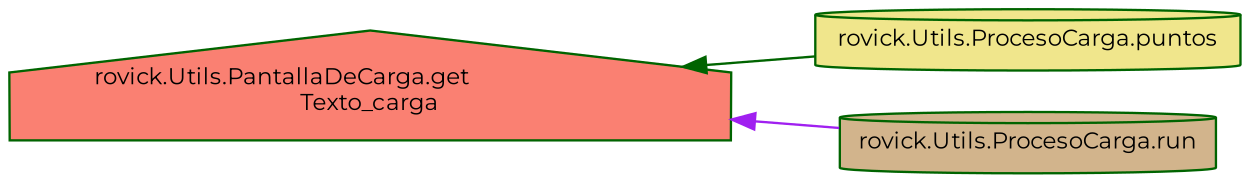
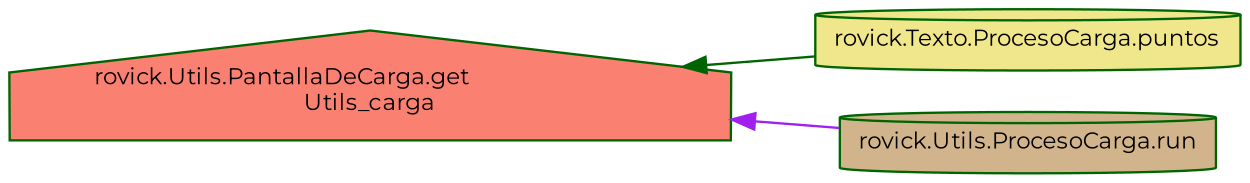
node "rovick.Utils.ProcesoCarga.puntos": label "rovick.Utils.ProcesoCarga.puntos" -> "rovick.Texto.ProcesoCarga.puntos"
node "rovick.Utils.PantallaDeCarga.get Texto_carga": label "rovick.Utils.PantallaDeCarga.get Texto_carga" -> "rovick.Utils.PantallaDeCarga.get Utils_carga"
